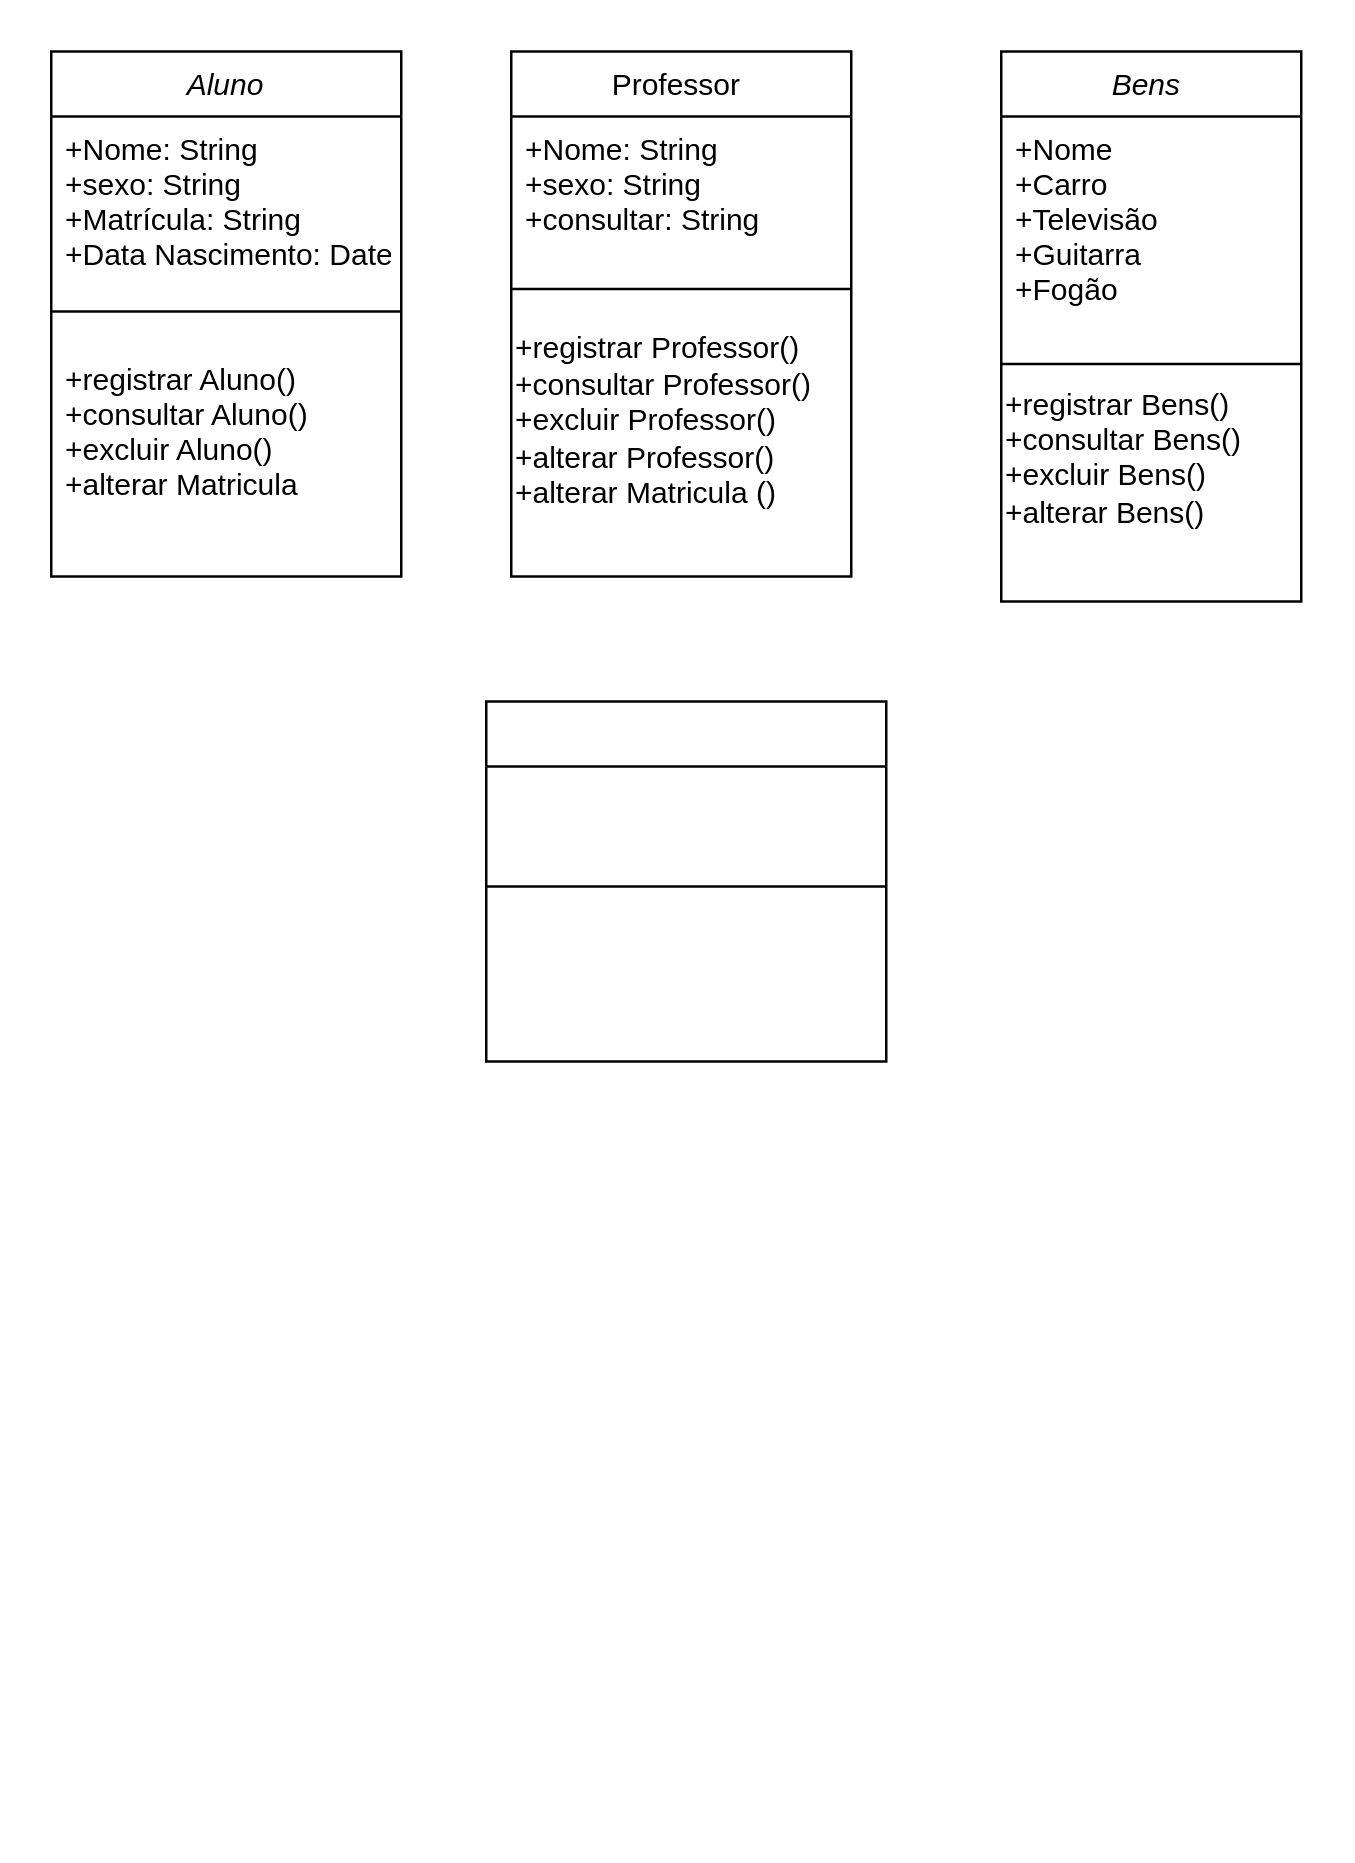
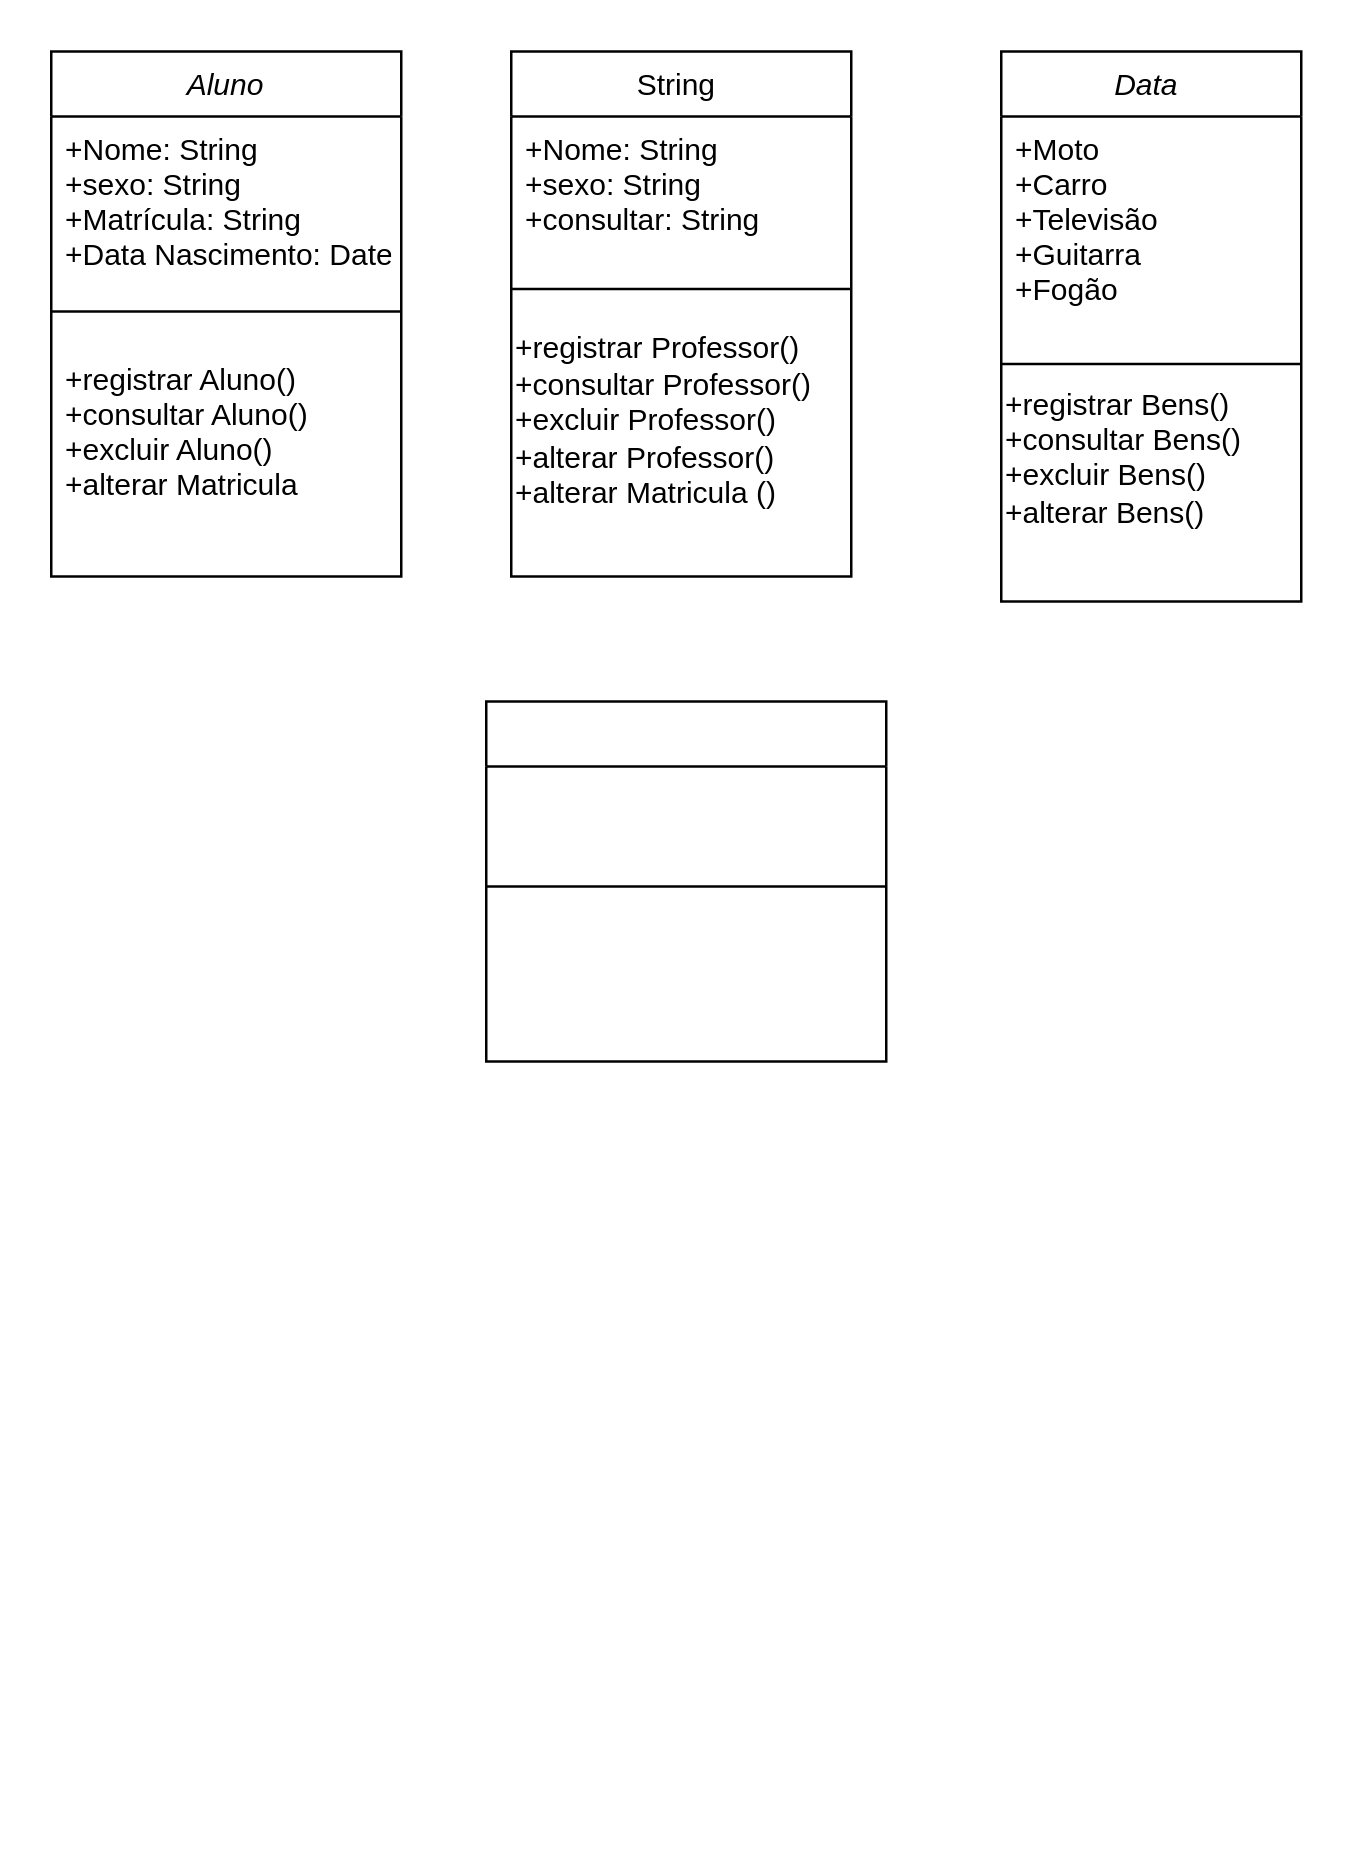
node "Professor": label "Professor" -> "String"
node "Bens": label "Bens" -> "Data"
node "+Nome +Carro +Televisão +Guitarra +Fogão": label "+Nome +Carro +Televisão +Guitarra +Fogão" -> "+Moto +Carro +Televisão +Guitarra +Fogão"
